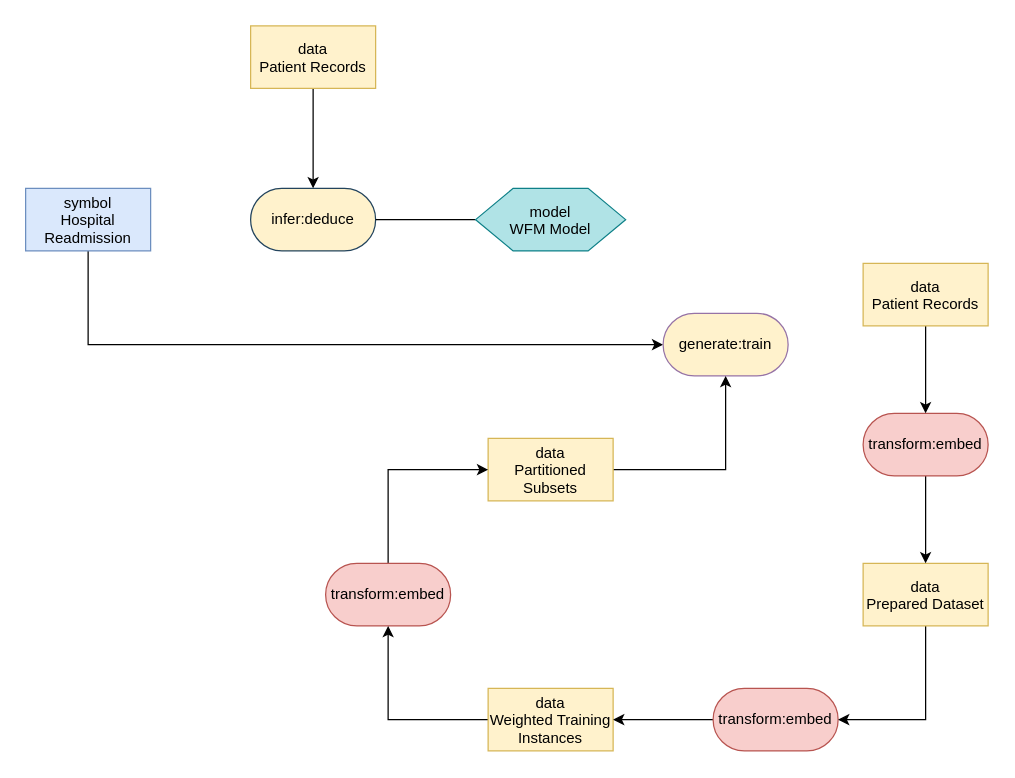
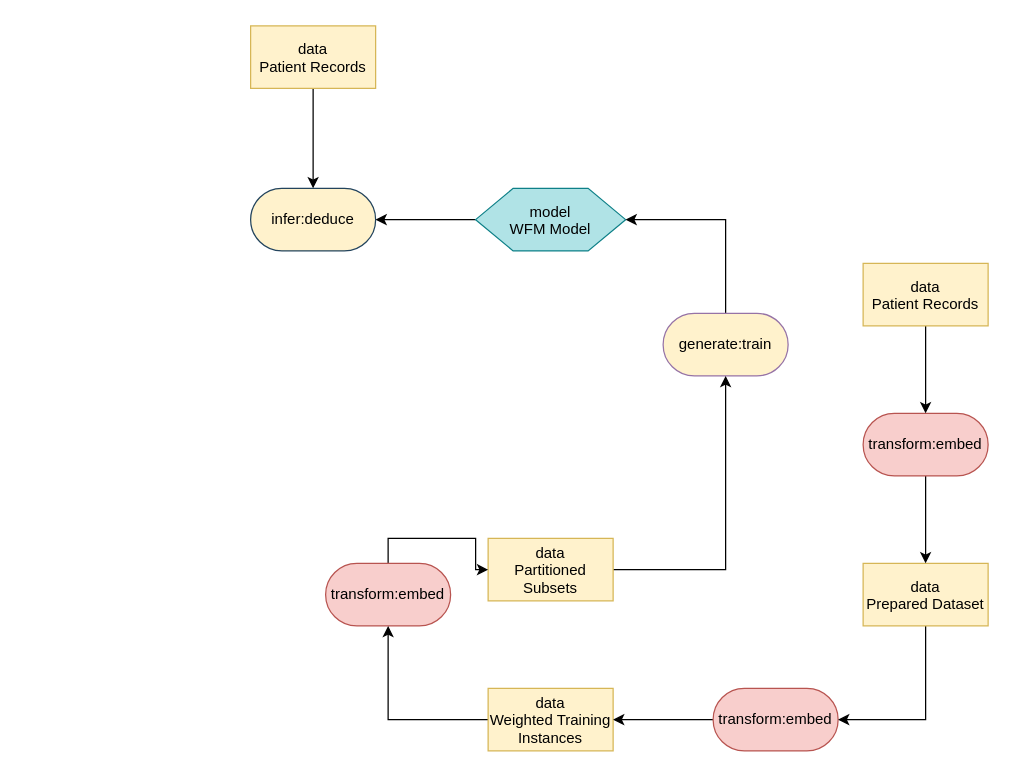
node "symbol Hospital Readmission": removed
edge "infer:deduce" -- "model WFM Model": arrowhead none -> classic
edge "generate:train" -> "model WFM Model": added
edge "symbol Hospital Readmission" -> "generate:train": removed
node "data Partitioned Subsets": moved (551, 469) -> (551, 569)
